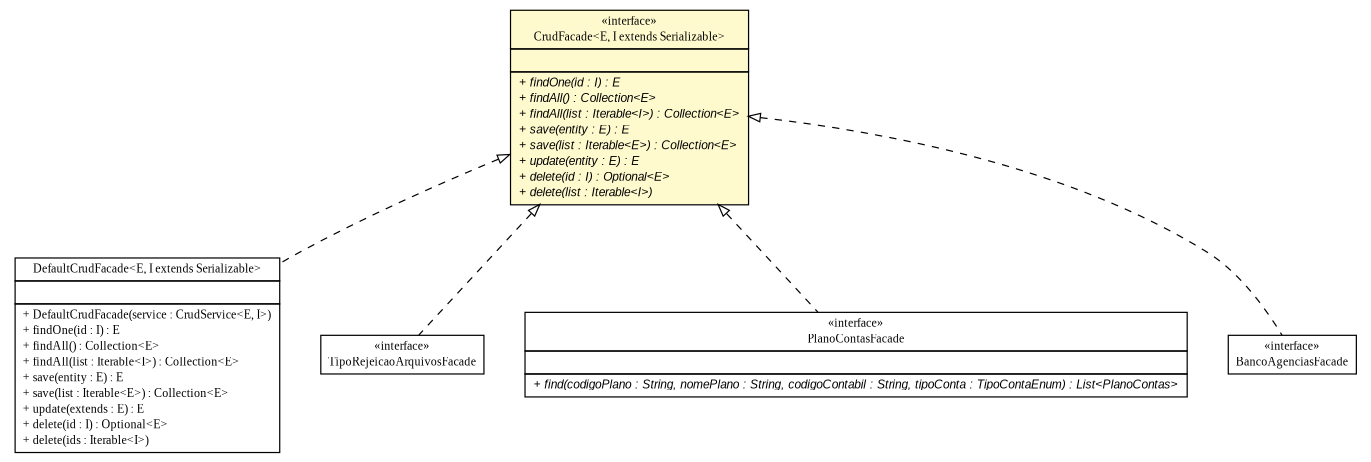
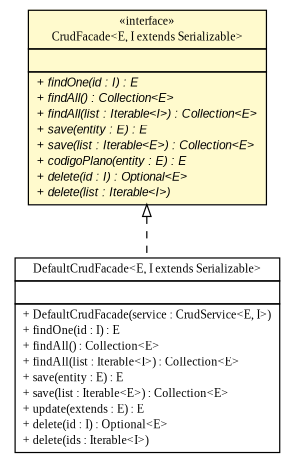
node "CrudFacade<E, I extends Serializable>": text "+ update(entity : E) : E" -> "+ codigoPlano(entity : E) : E"
node "TipoRejeicaoArquivosFacade": removed
node "PlanoContasFacade": removed
node "BancoAgenciasFacade": removed
